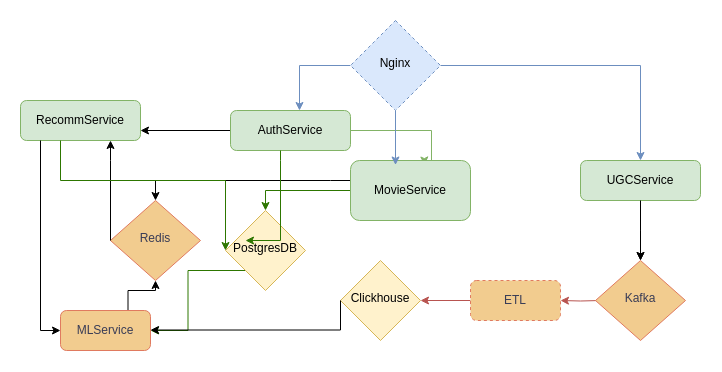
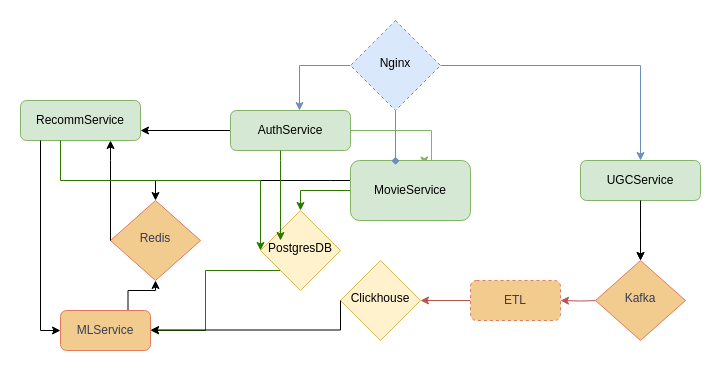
edge "Nginx" -> "MovieService": arrowhead classic -> diamond
node "PostgresDB": moved (266, 251) -> (301, 251)
